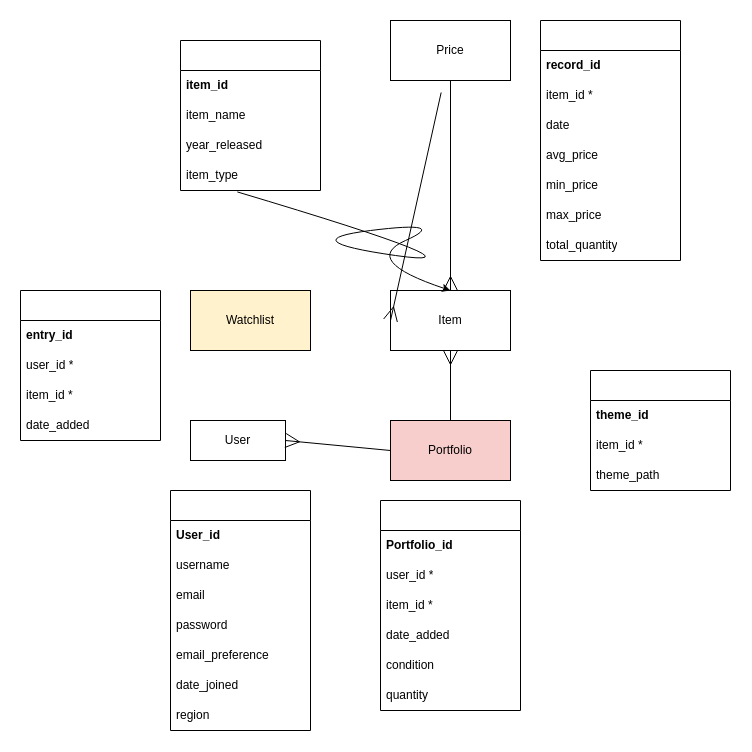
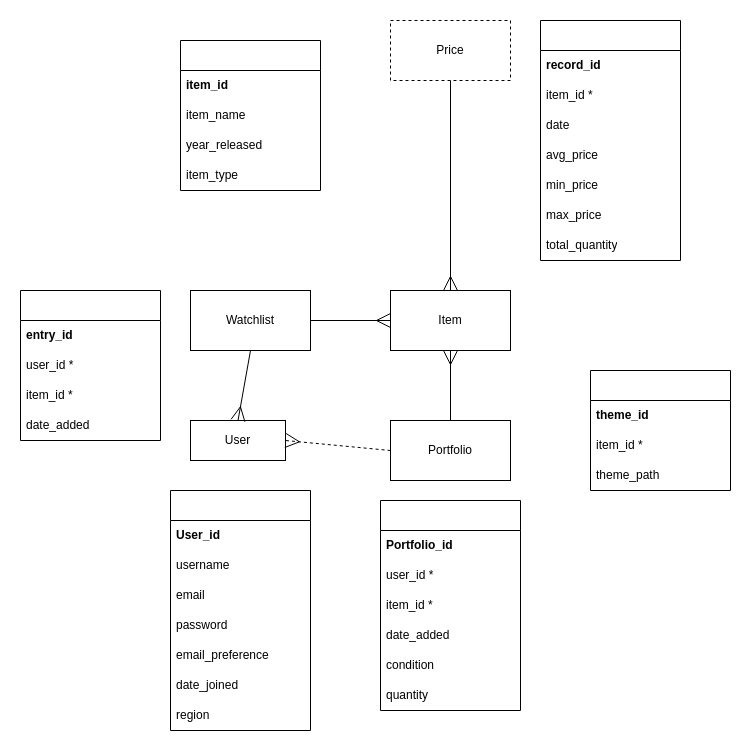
node "Price": style solid -> dashed
edge "Price" -> "Item": now "Watchlist" -> "Item"
edge "item_type" -> "Item": removed
node "Watchlist": fillcolor #fff2cc -> #ffffff
edge "Watchlist" -> "User": added
edge "Portfolio" -> "User": style solid -> dashed
node "Portfolio": fillcolor #f8cecc -> #ffffff
